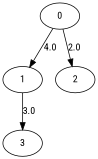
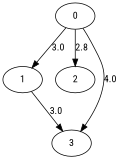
edge "0" -> "1": label "4.0" -> "3.0"
edge "0" -> "2": label "2.0" -> "2.8"
edge "0" -> "3": added, label "4.0"
